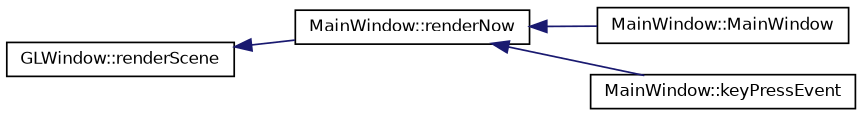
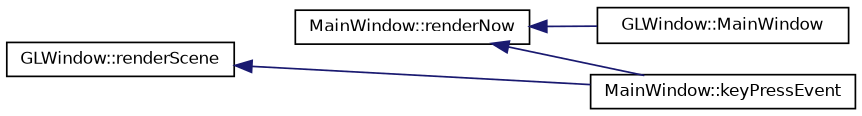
node "MainWindow::MainWindow": label "MainWindow::MainWindow" -> "GLWindow::MainWindow"
edge "MainWindow::renderNow" -> "GLWindow::renderScene": now "MainWindow::keyPressEvent" -> "GLWindow::renderScene"
